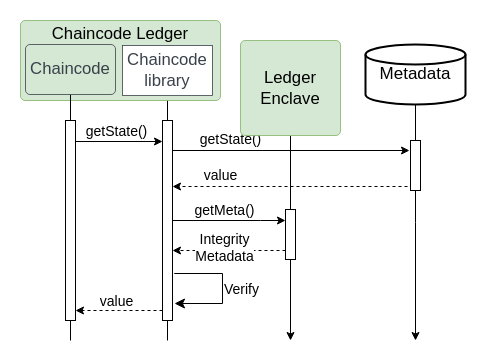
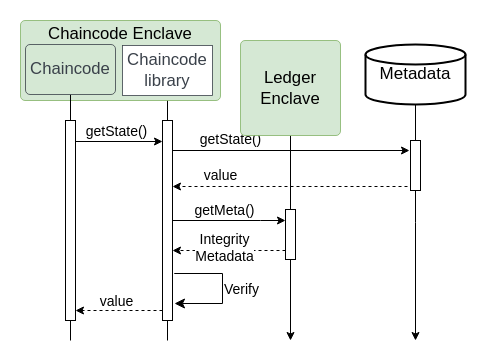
node "Chaincode Ledger": label "Chaincode Ledger" -> "Chaincode Enclave"
